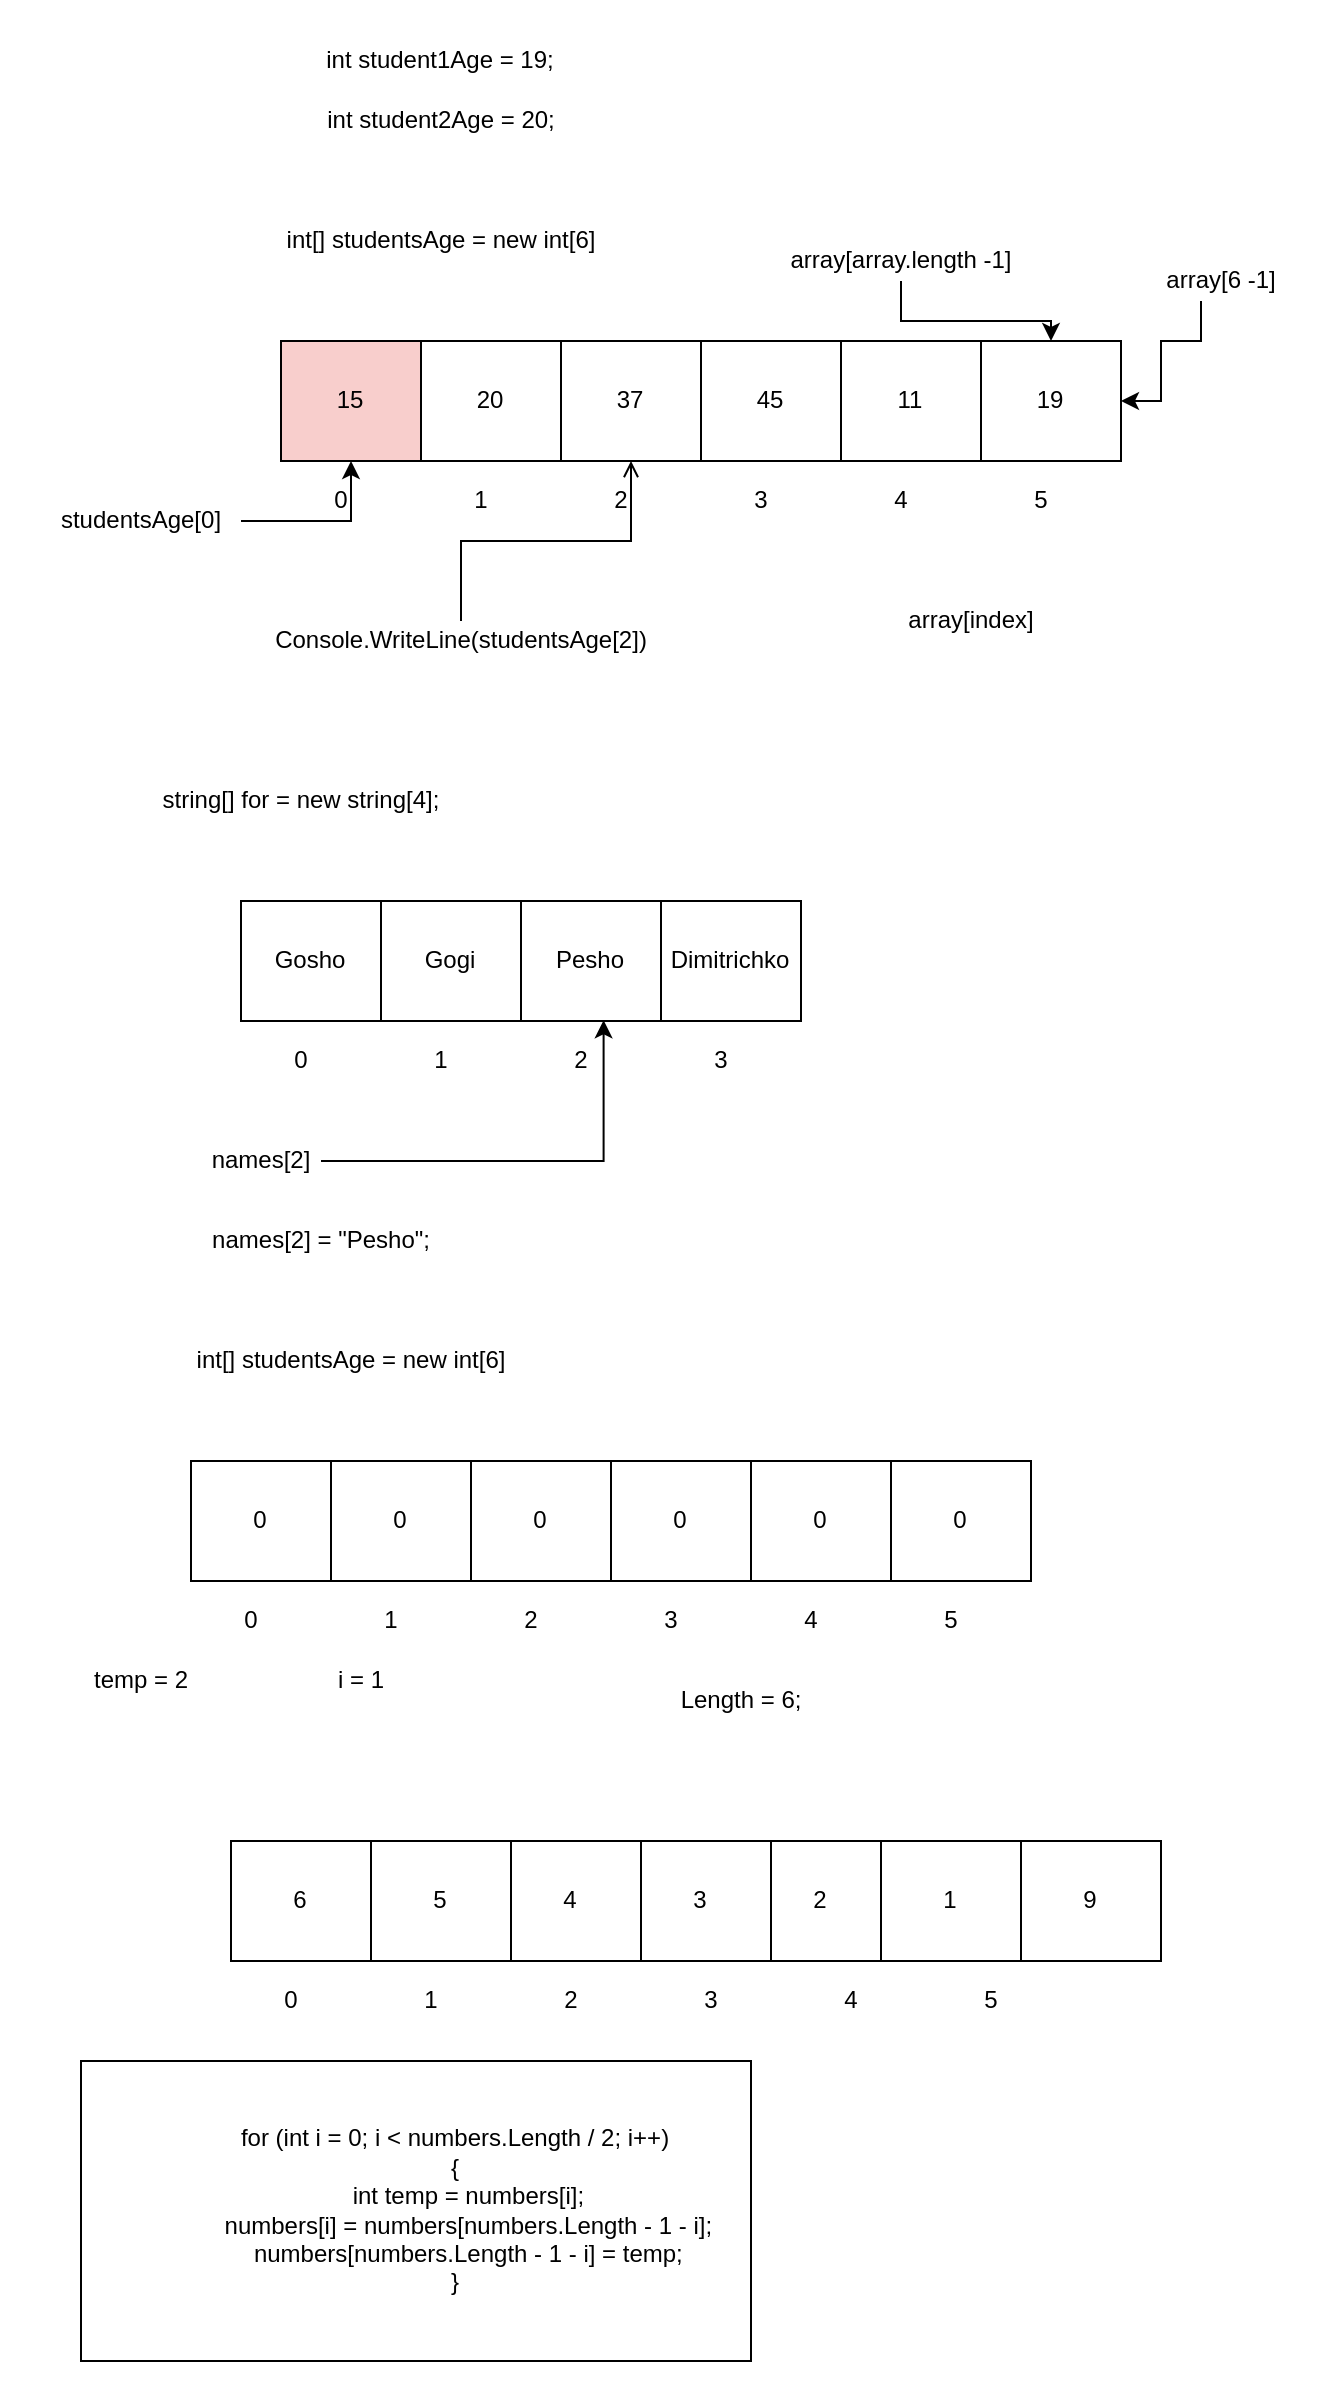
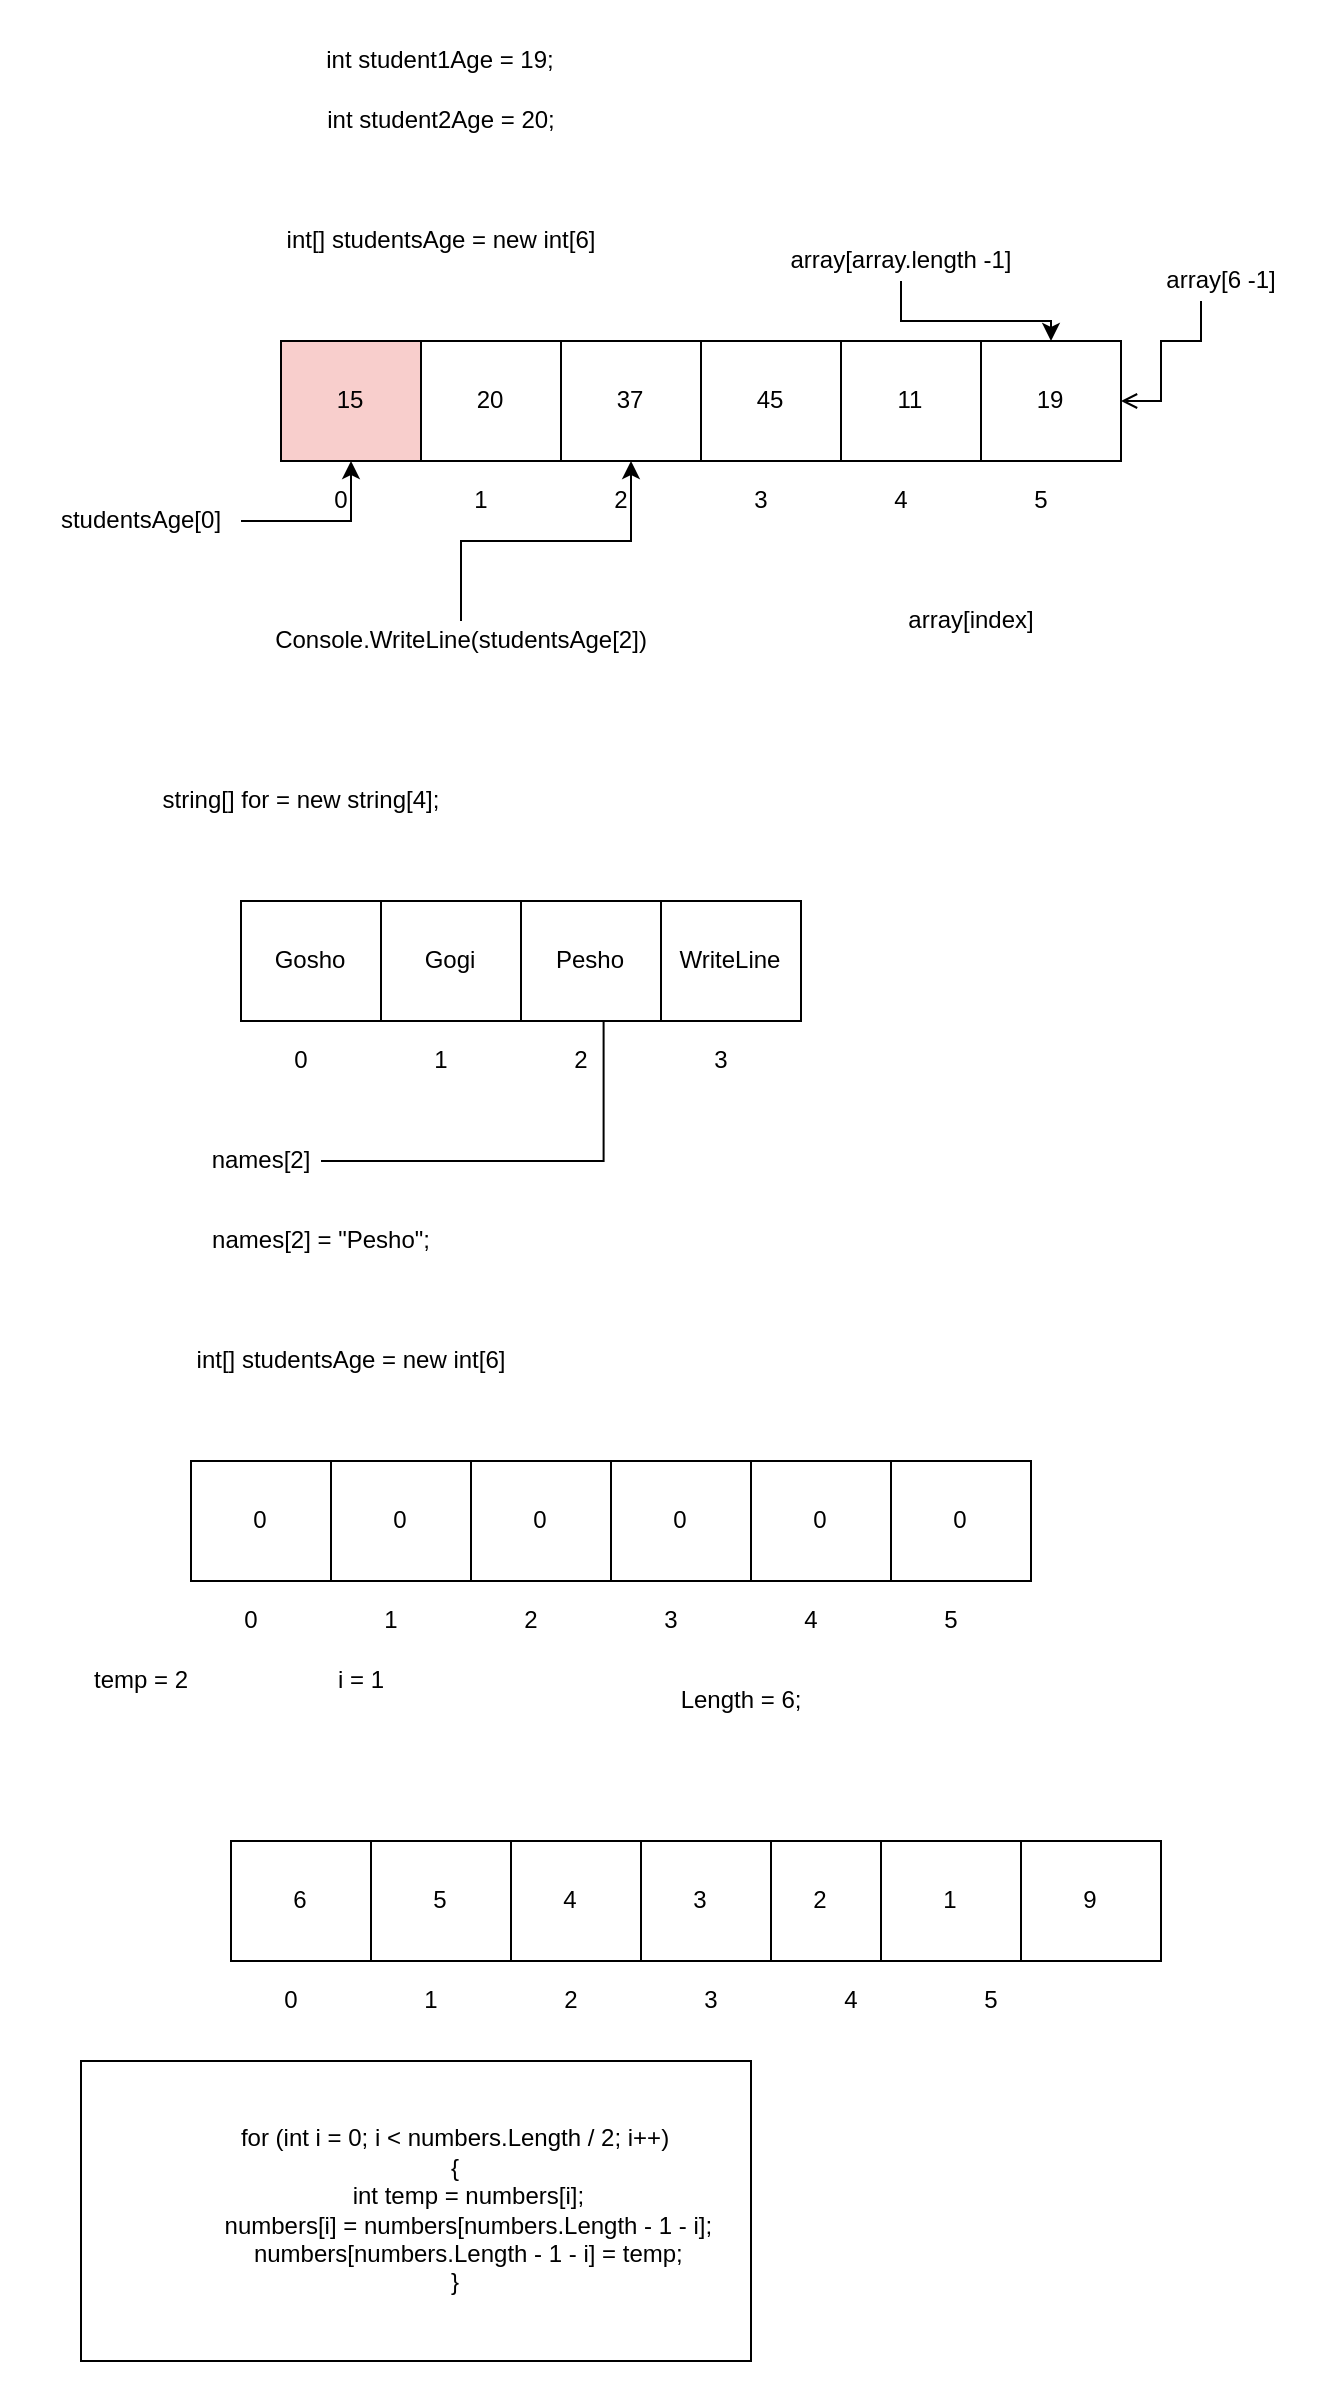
edge "array[6 -1]" -> "19": arrowhead classic -> open
edge "Console.WriteLine(studentsAge[2])" -> "37": arrowhead open -> classic
node "Dimitrichko": label "Dimitrichko" -> "WriteLine"
edge "names[2]" -> "Pesho": arrowhead classic -> none
